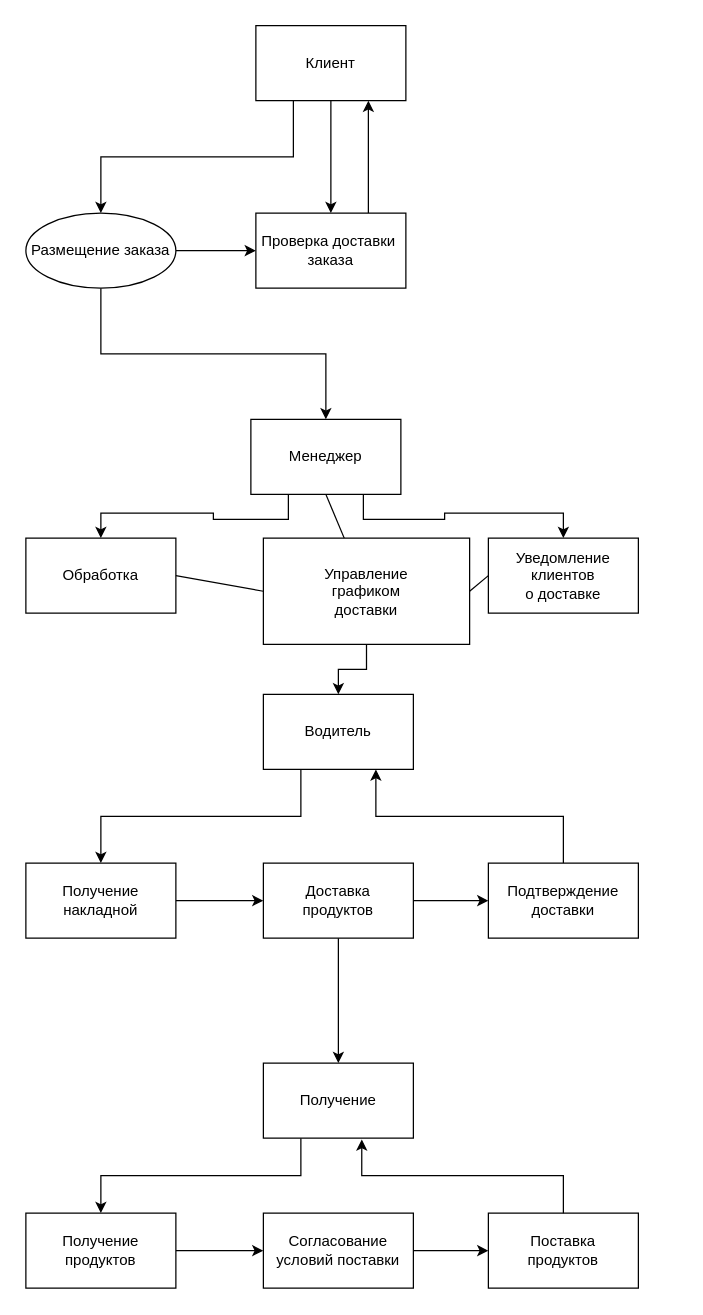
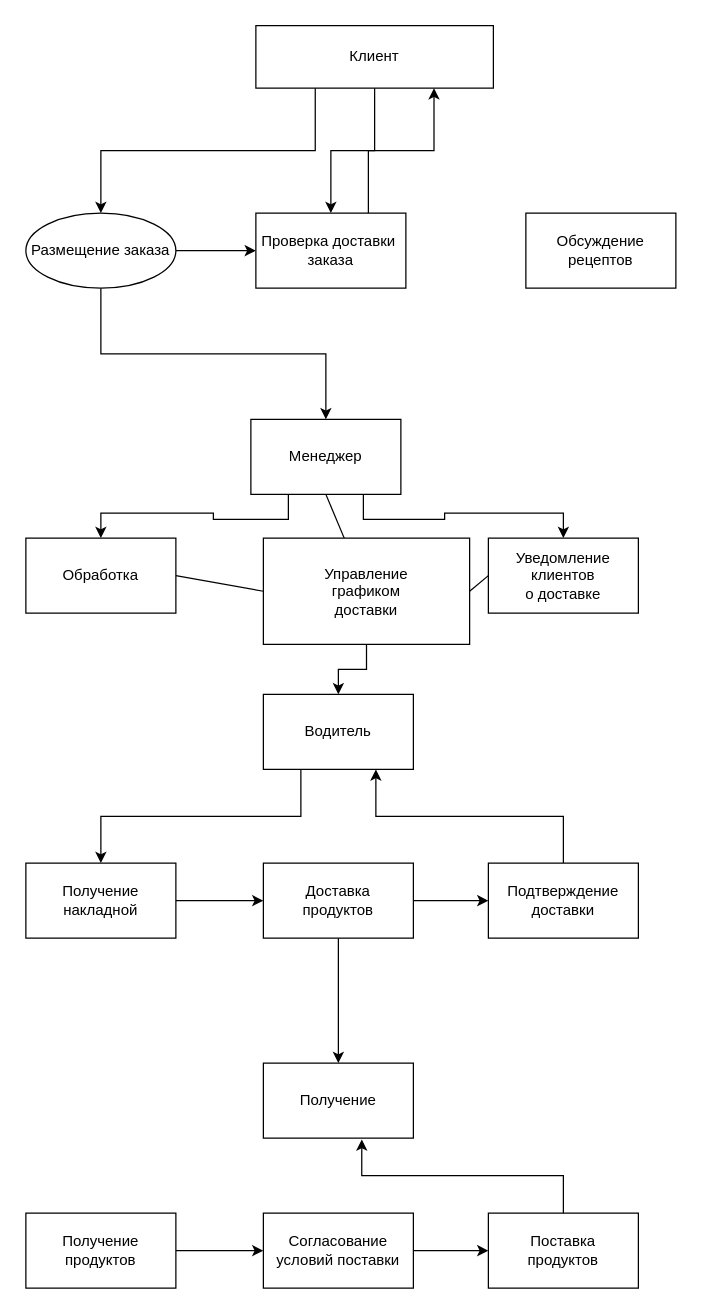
node "Клиент": size 150x75 -> 238x63
node "Обсуждение рецептов": added
edge "Получение" -> "Получение продуктов": removed
